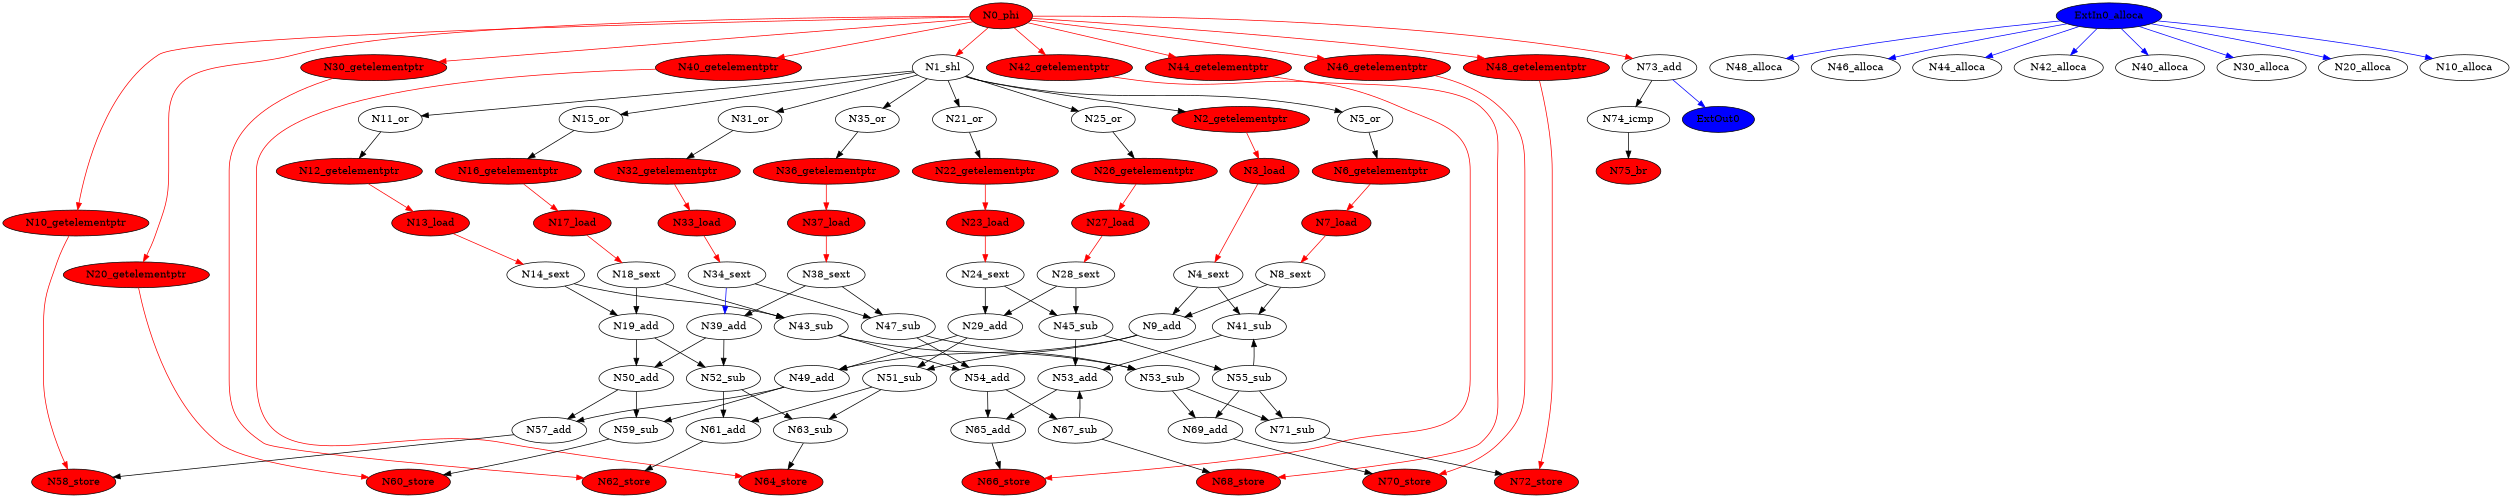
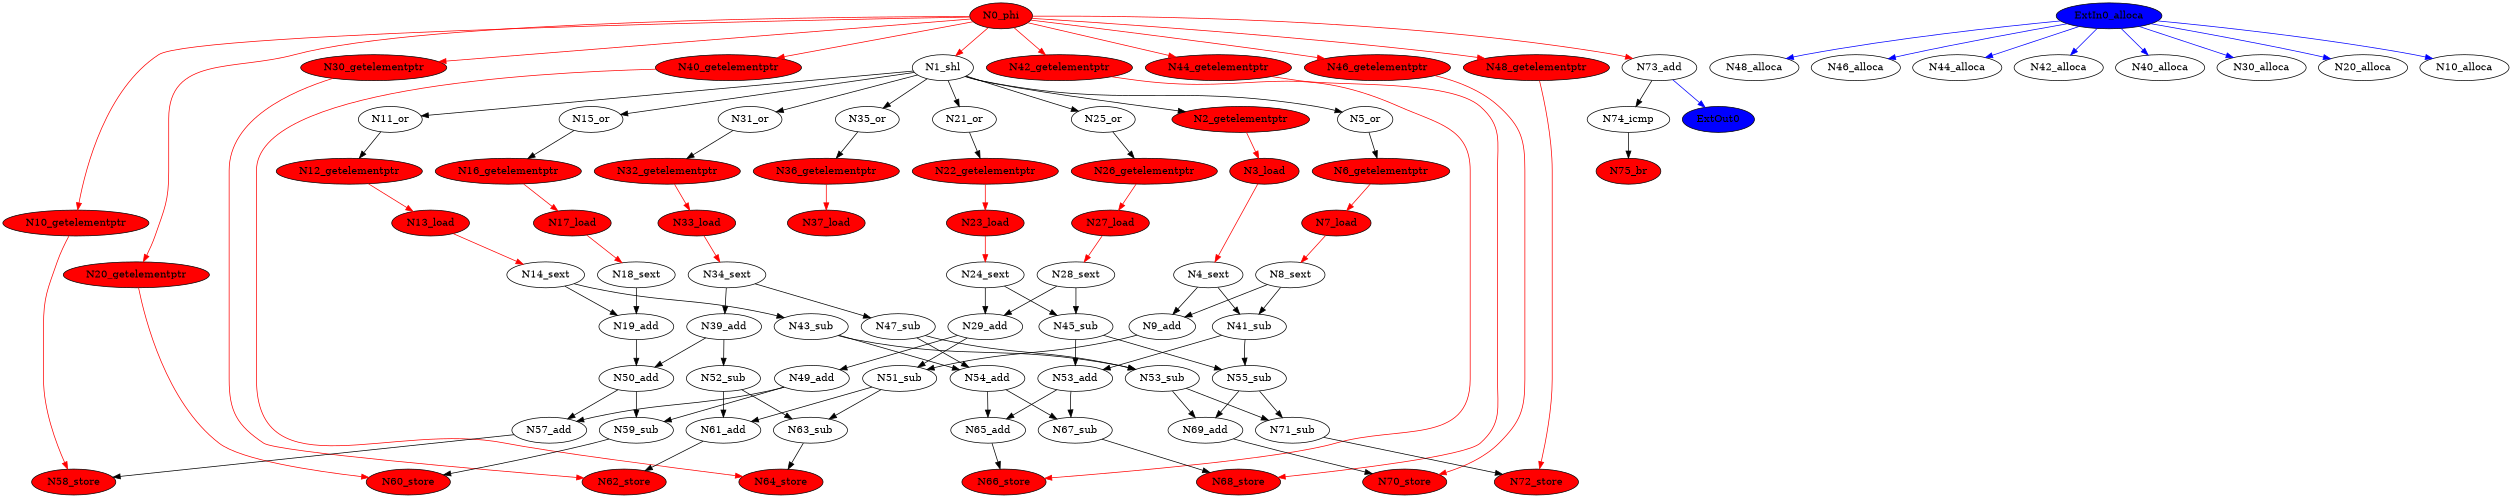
node "N38_sext": removed
edge "N34_sext" -> "N39_add": color blue -> black
edge "N18_sext" -> "N43_sub": removed
edge "N19_add" -> "N52_sub": removed
edge "N9_add" -> "N49_add": removed
edge "N55_sub" -> "N41_sub": reversed
edge "N67_sub" -> "N53_add": reversed
